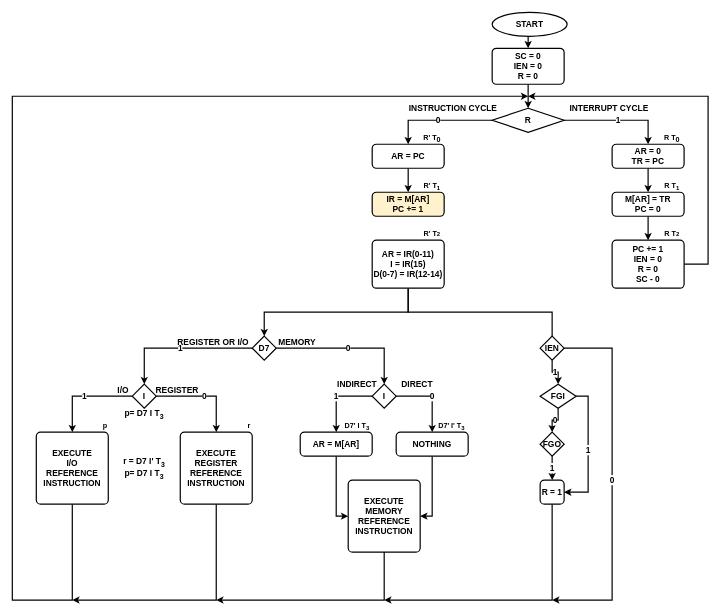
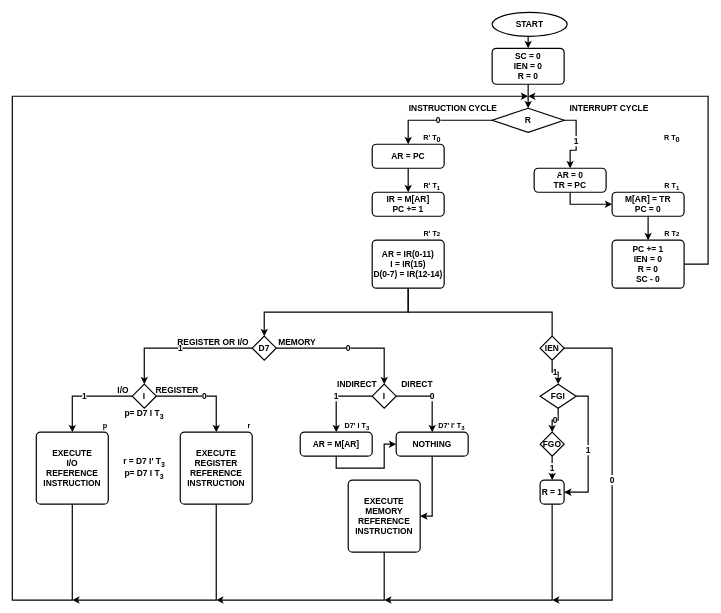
node "AR = 0 TR = PC": moved (648, 156) -> (570, 180)
node "IR = M[AR] PC += 1": fillcolor #fff2cc -> #ffffff
edge "AR = M[AR]" -> "EXECUTE MEMORY REFERENCE INSTRUCTION": now "AR = M[AR]" -> "NOTHING"
